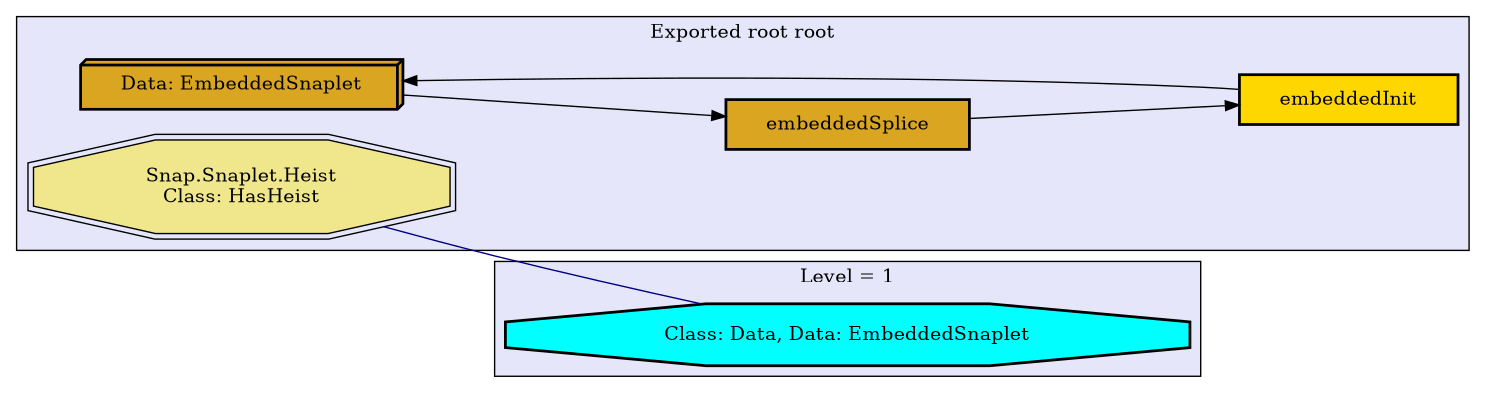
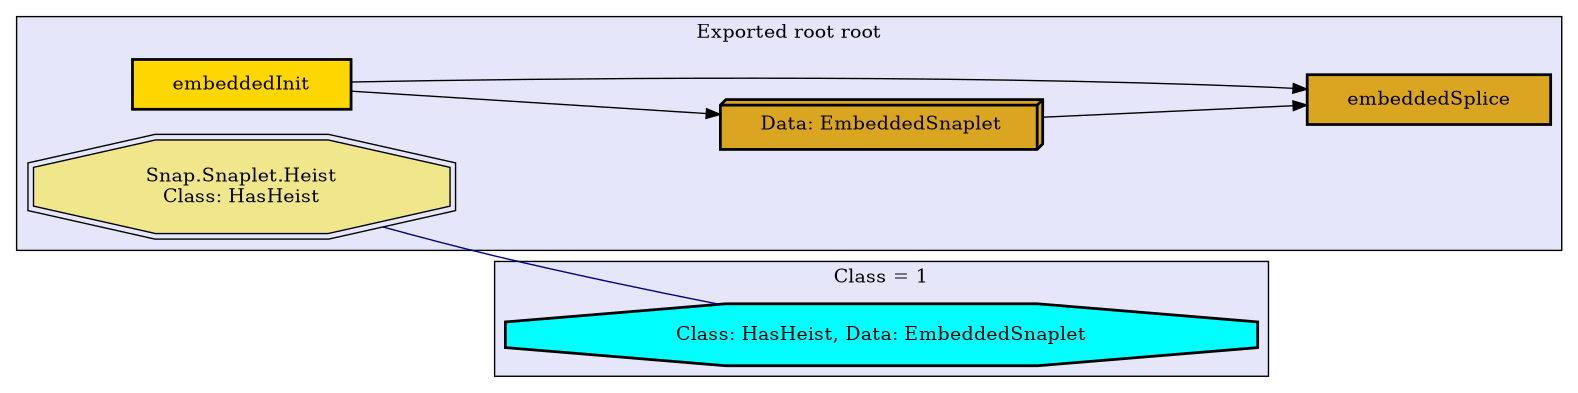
edge "embeddedSplice" -> "embeddedInit": reversed
cluster "Level = 1": label "Level = 1" -> "Class = 1"
node "Class: Data, Data: EmbeddedSnaplet": label "Class: Data, Data: EmbeddedSnaplet" -> "Class: HasHeist, Data: EmbeddedSnaplet"
